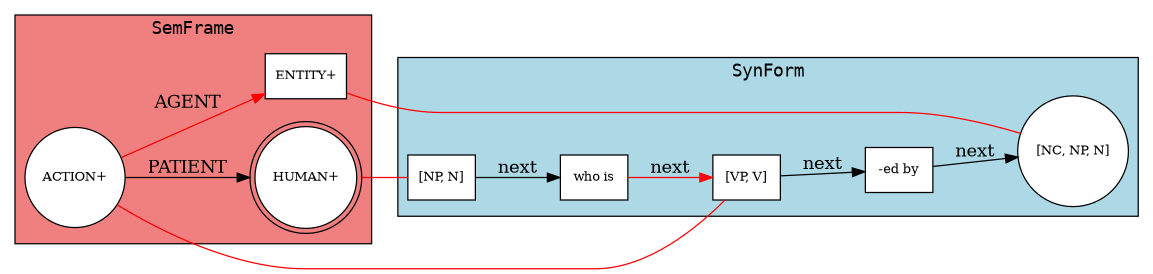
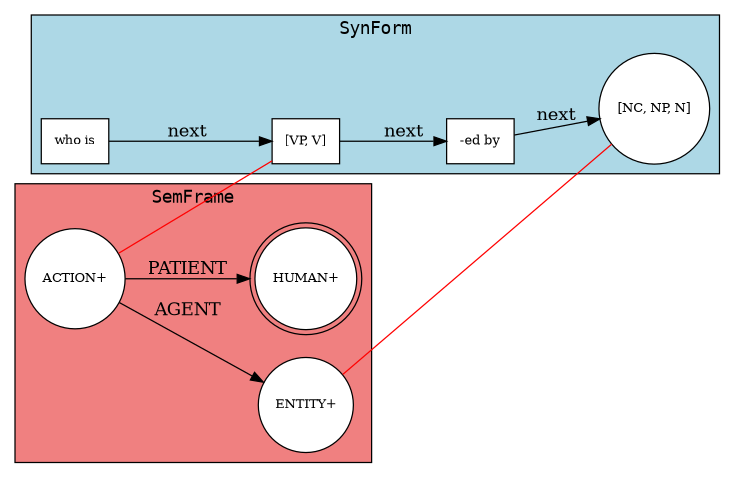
node "ENTITY+": shape box -> circle
edge "ACTION+" -> "ENTITY+": color red -> black
node "[NP, N]": removed
edge "who is" -> "[VP, V]": color red -> black
